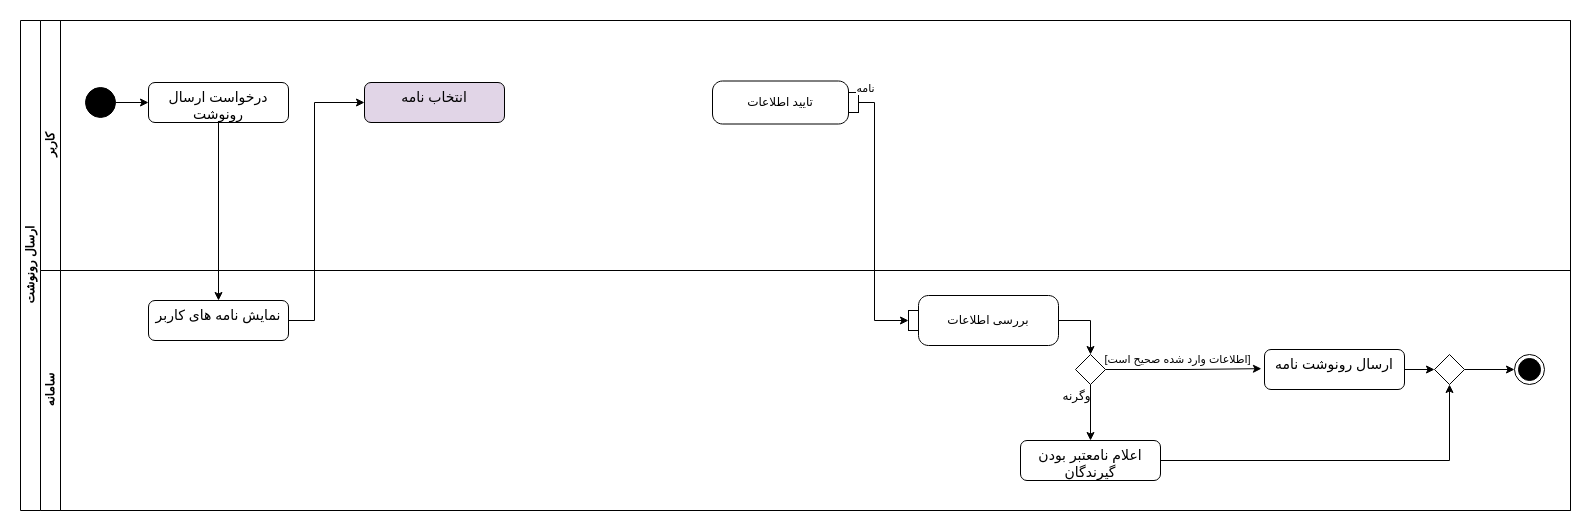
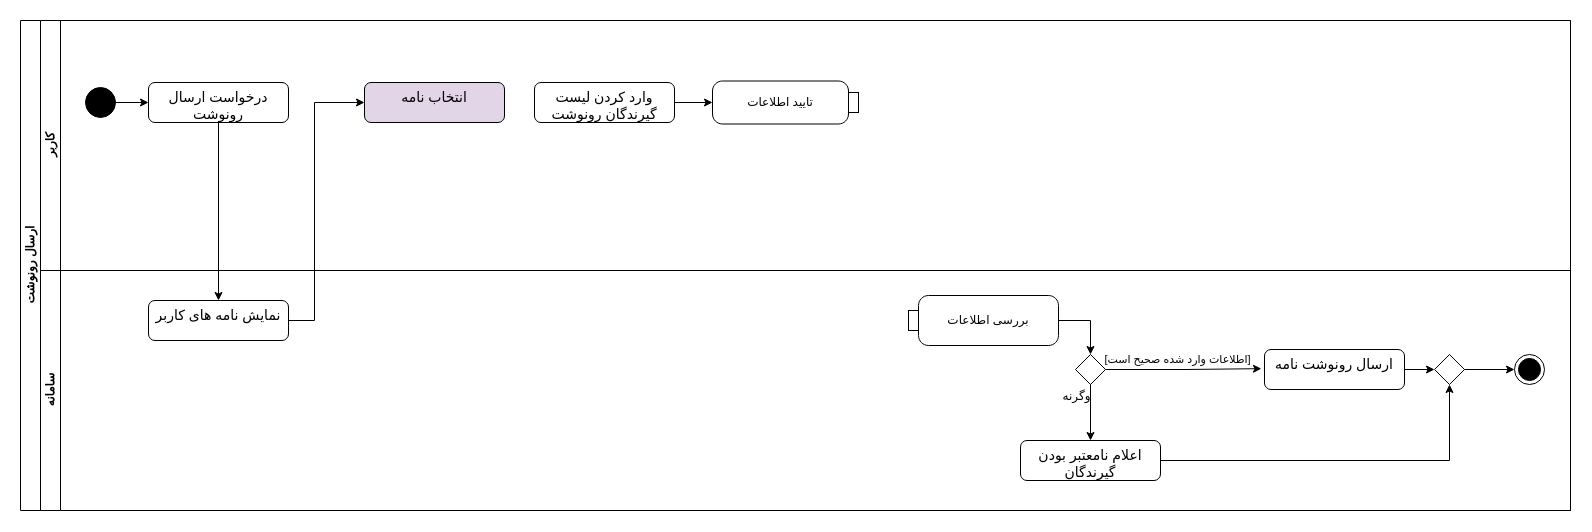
node "وارد کردن لیست گیرندگان رونوشت": added
edge "وارد کردن لیست گیرندگان رونوشت" -> "تایید اطلاعات": added
edge "تایید اطلاعات" -> "بررسی اطلاعات": removed, label "نامه"
